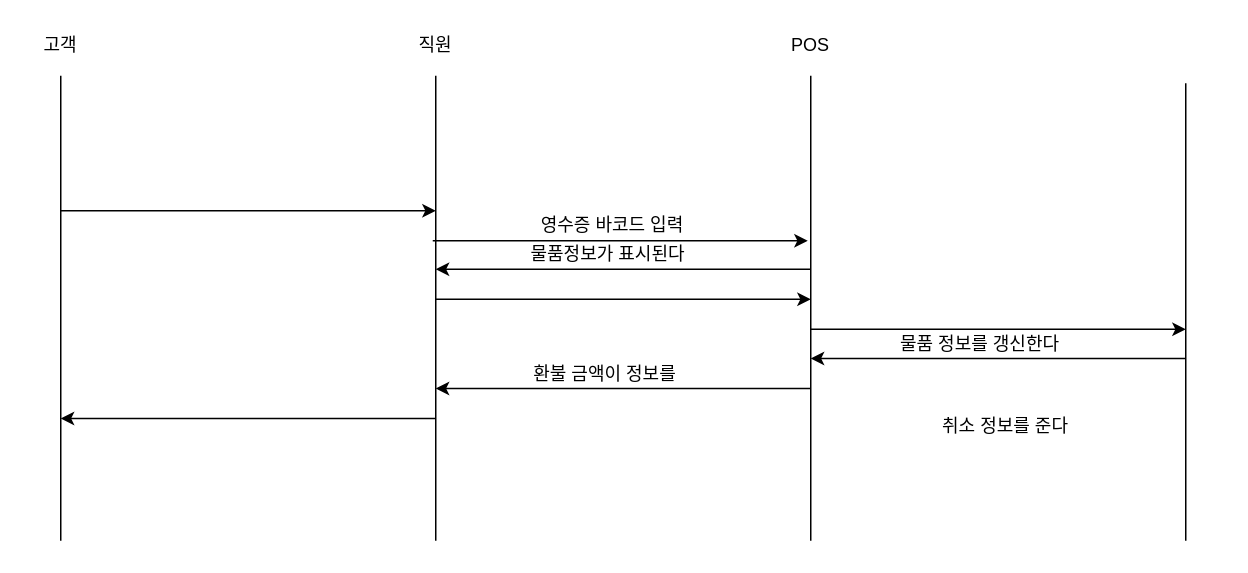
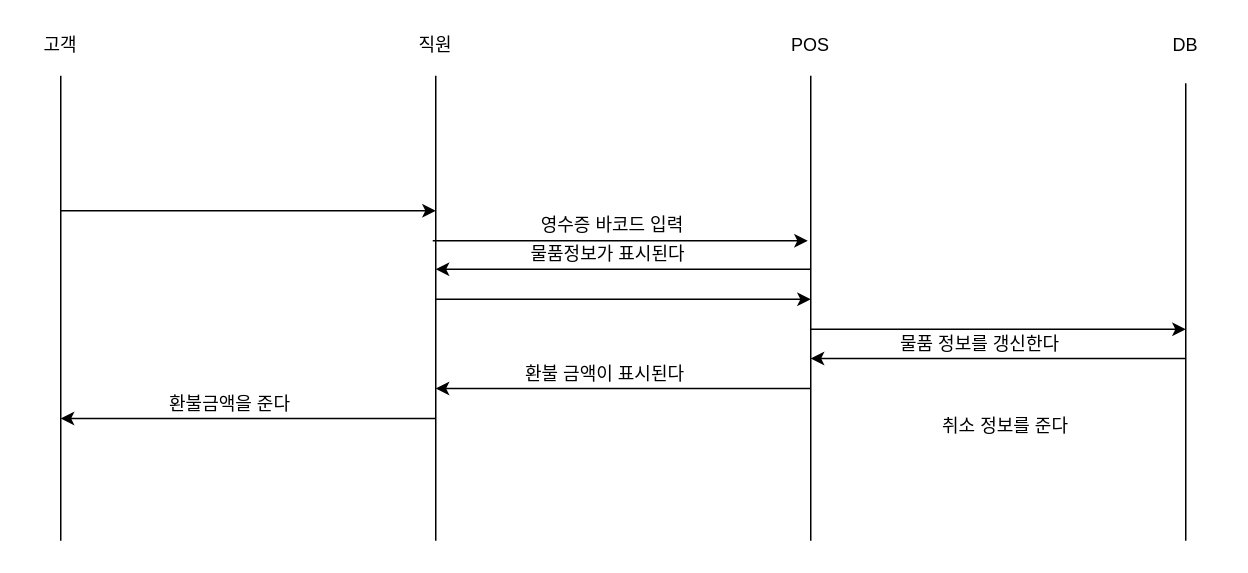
node "DB": added
node "환불 금액이 정보를": label "환불 금액이 정보를" -> "환불 금액이 표시된다"
node "환불금액을 준다": added
